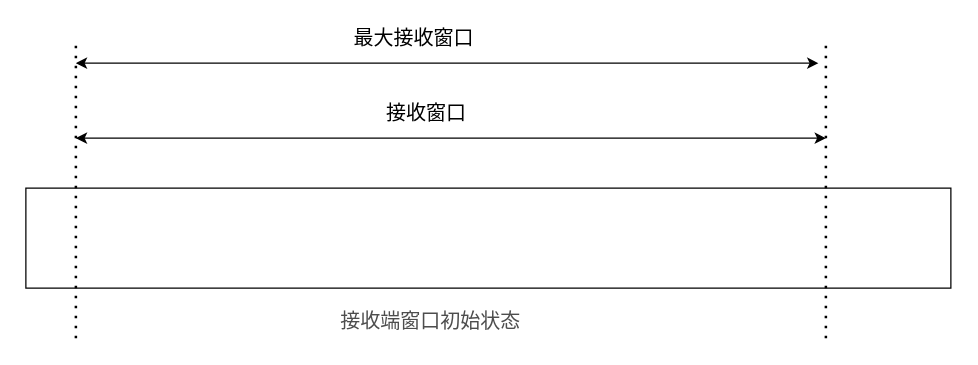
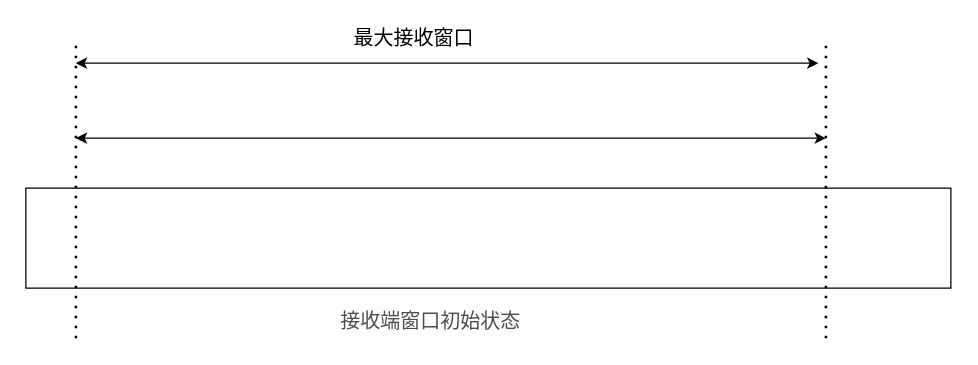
node "接收窗口": removed
